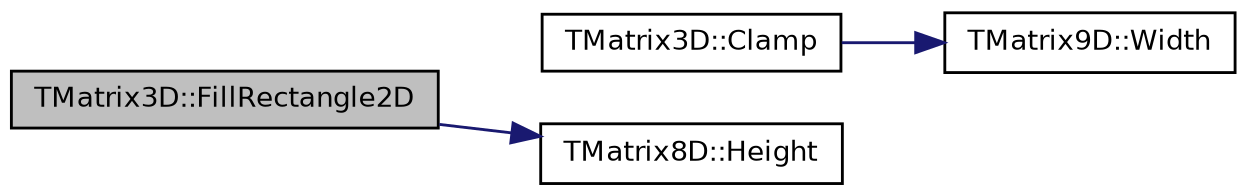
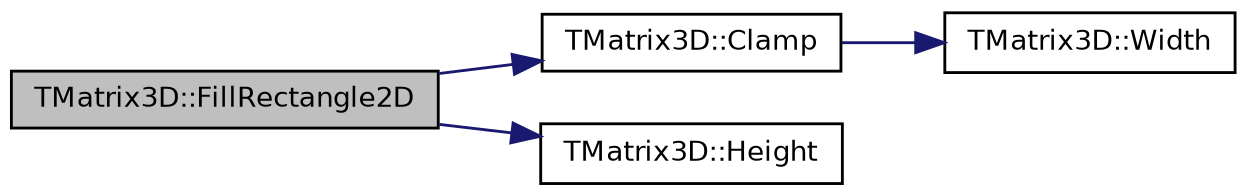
node "TMatrix9D::Width": label "TMatrix9D::Width" -> "TMatrix3D::Width"
edge "TMatrix3D::FillRectangle2D" -> "TMatrix3D::Clamp": added
node "TMatrix8D::Height": label "TMatrix8D::Height" -> "TMatrix3D::Height"
